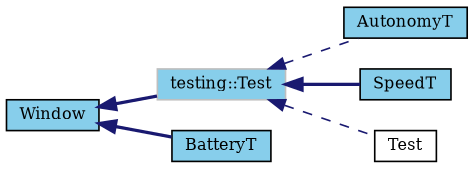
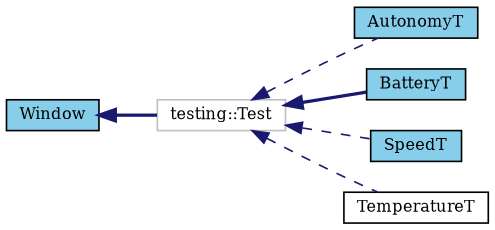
node "testing::Test": fillcolor skyblue -> white
edge "SpeedT" -> "testing::Test": style bold -> dashed
edge "BatteryT" -> "Window": now "BatteryT" -> "testing::Test"
node "Test": label "Test" -> "TemperatureT"
